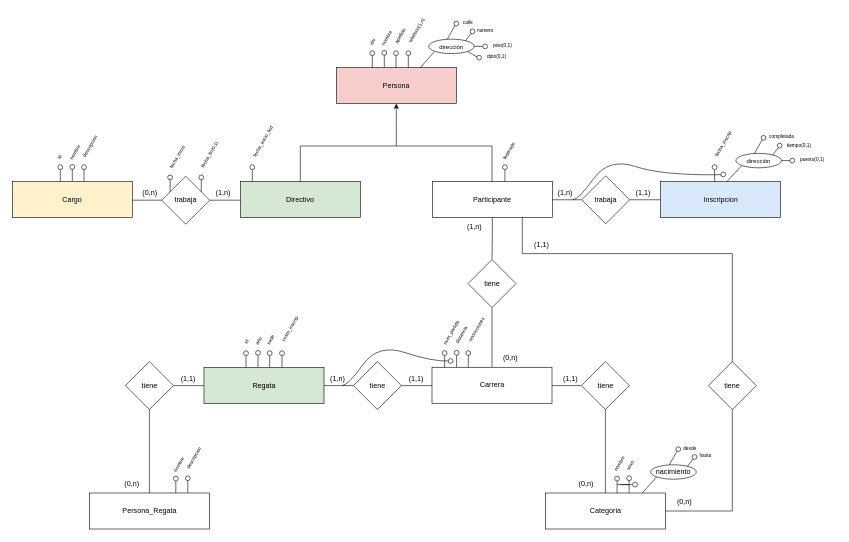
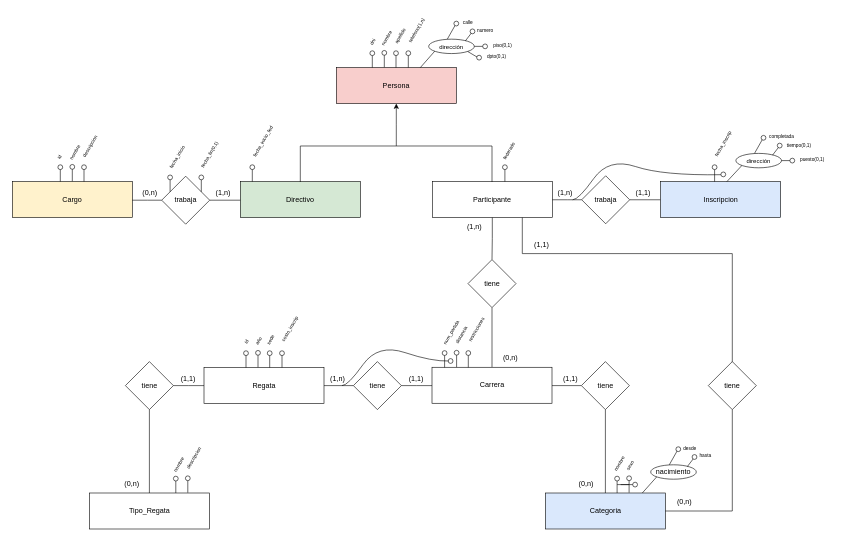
node "Regata": fillcolor #d5e8d4 -> #ffffff
node "Persona_Regata": label "Persona_Regata" -> "Tipo_Regata"
node "Categoria": fillcolor #ffffff -> #dae8fc
